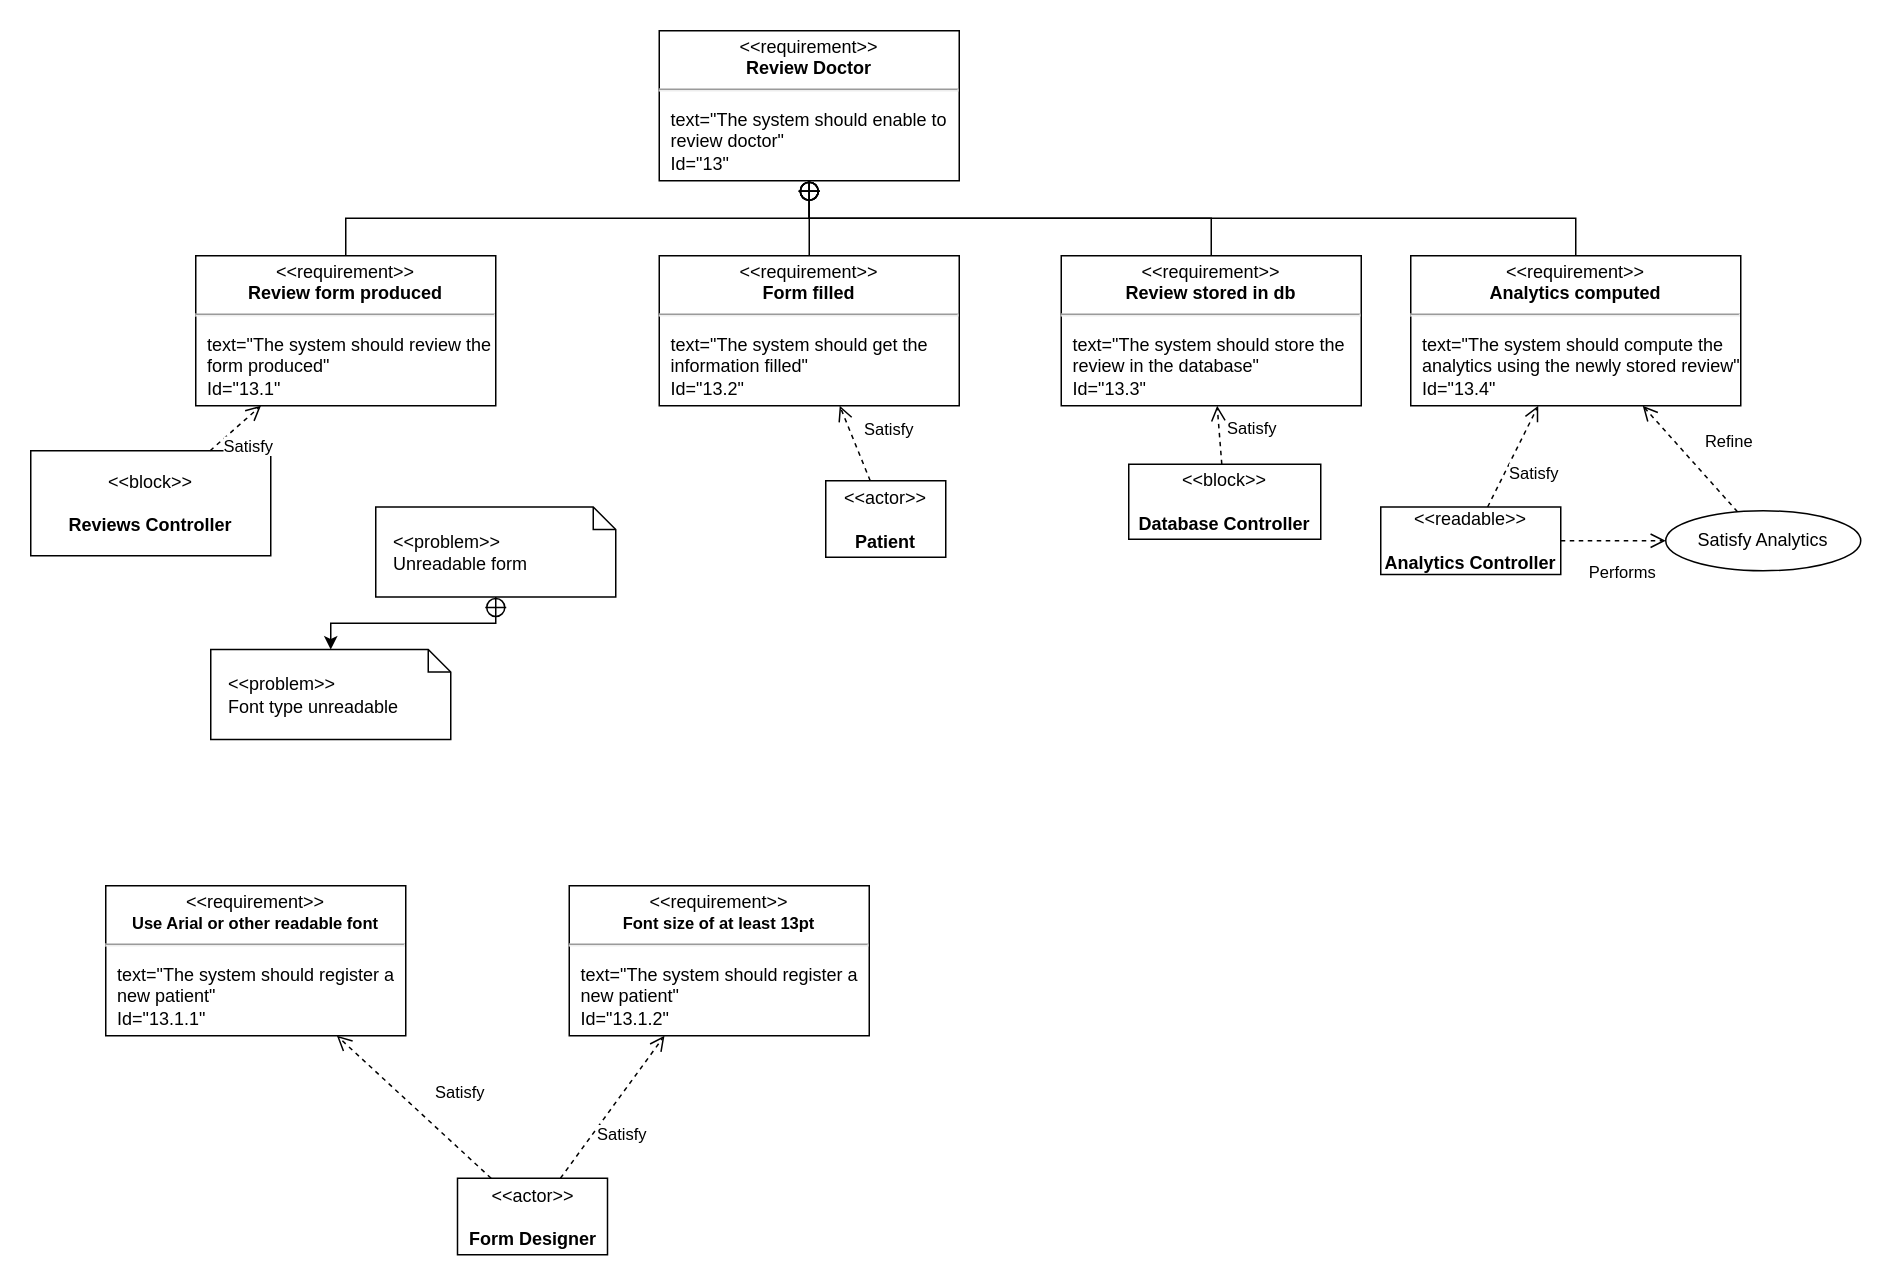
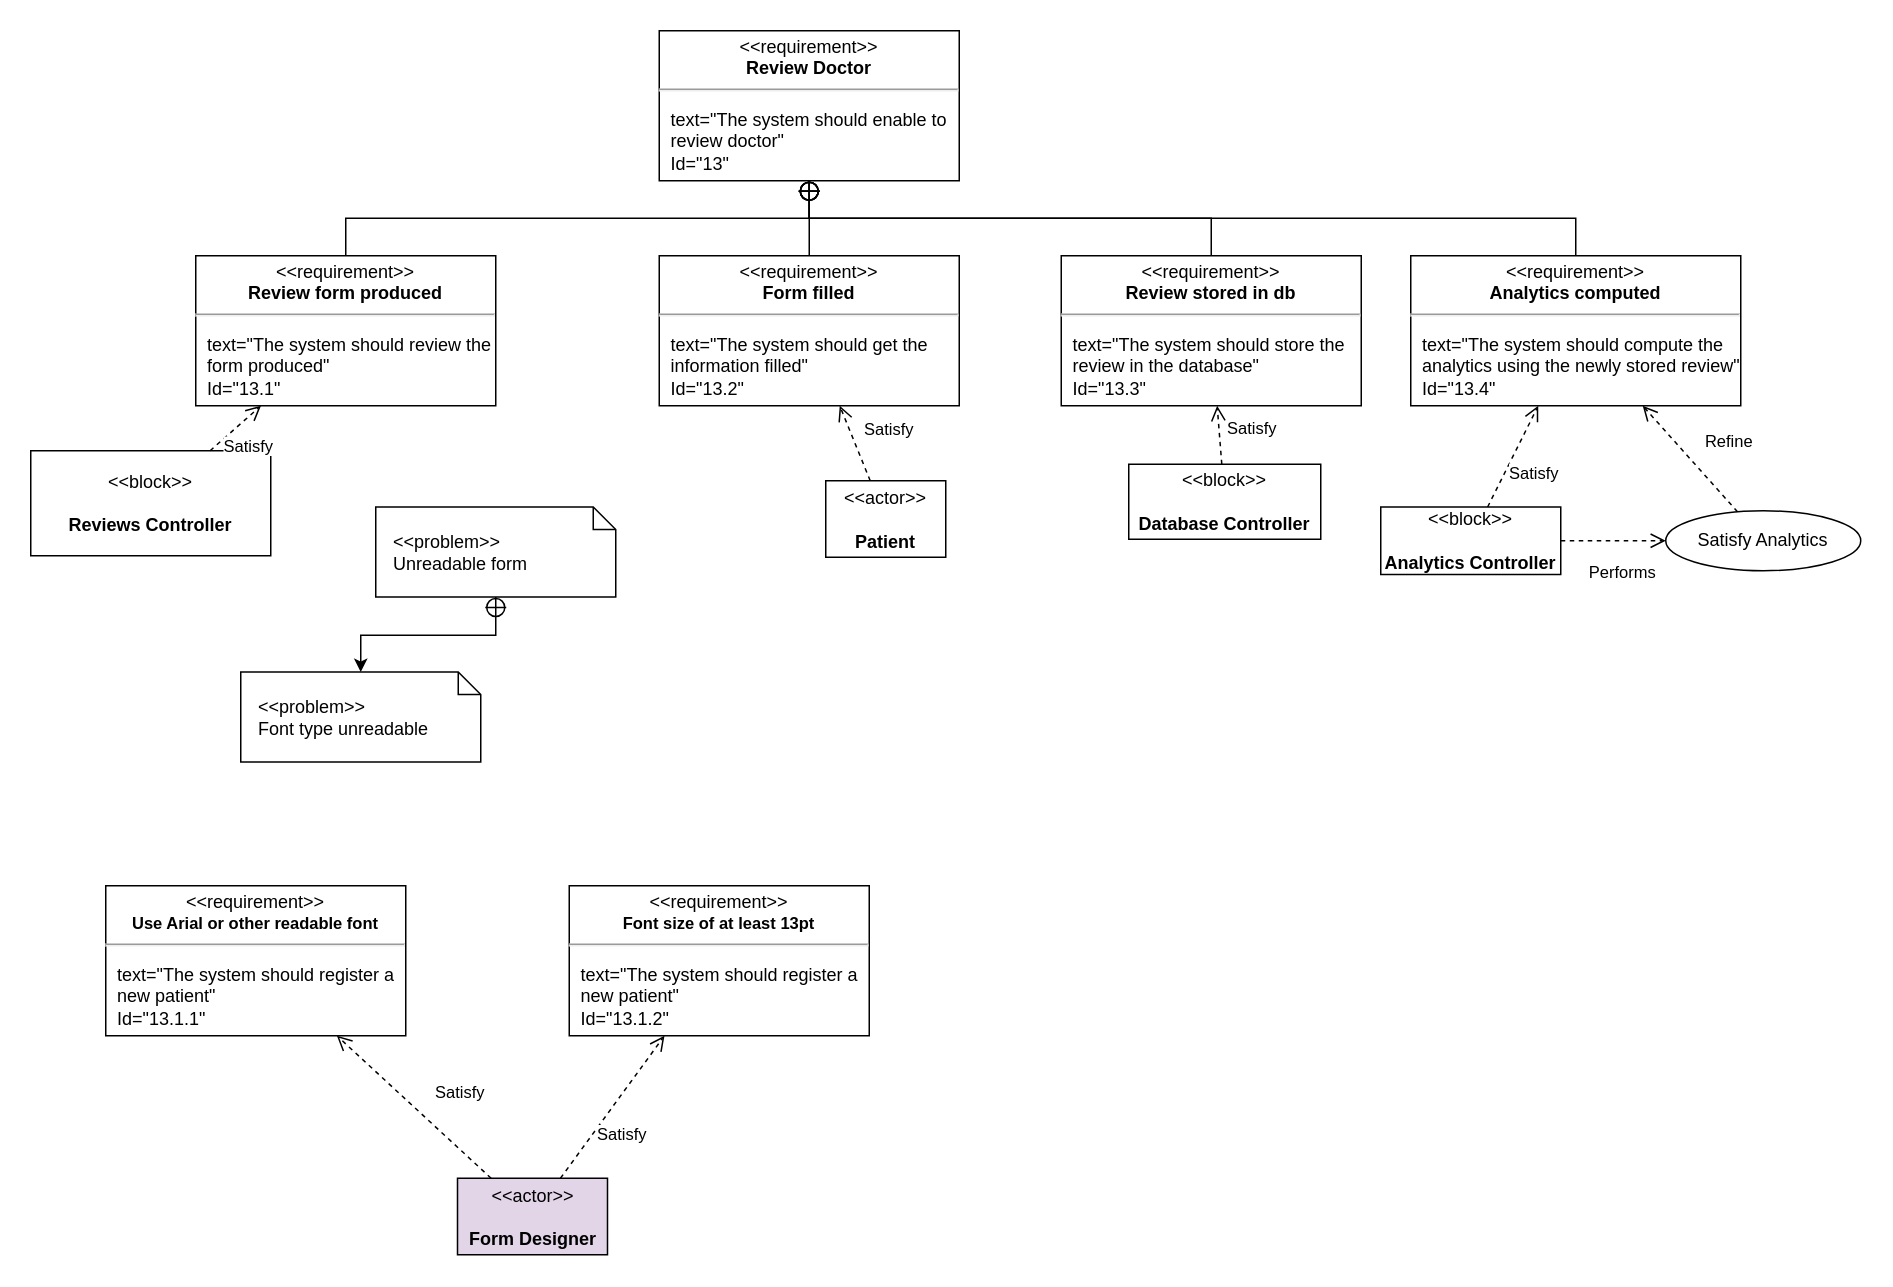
node "<<readable>> Analytics Controller": label "<<readable>> Analytics Controller" -> "<<block>> Analytics Controller"
node "<<problem>> Font type unreadable": moved (331, 695) -> (361, 717)
node "<<actor>> Form Designer": fillcolor #ffffff -> #e1d5e7
